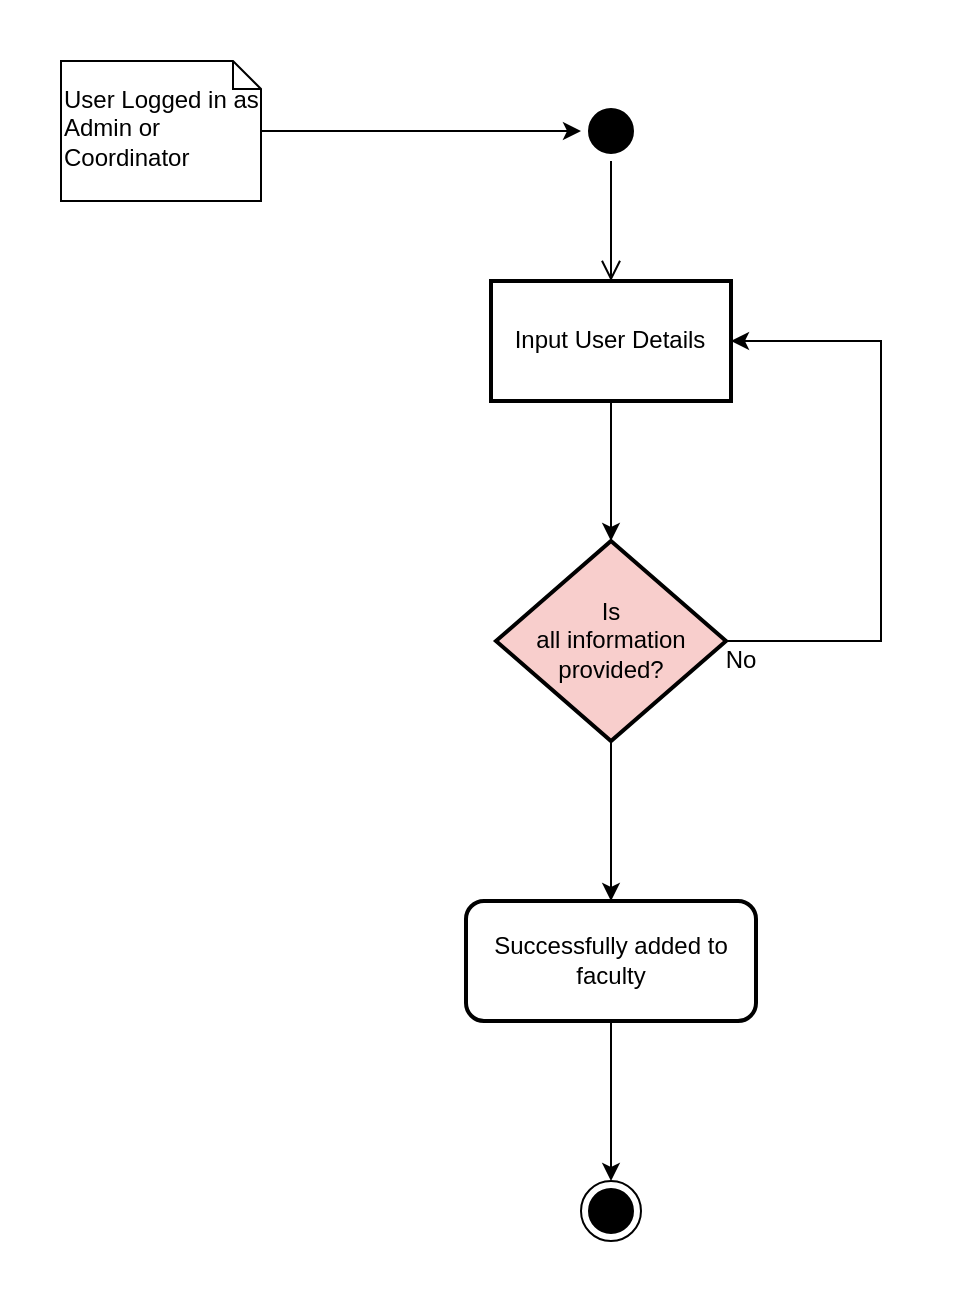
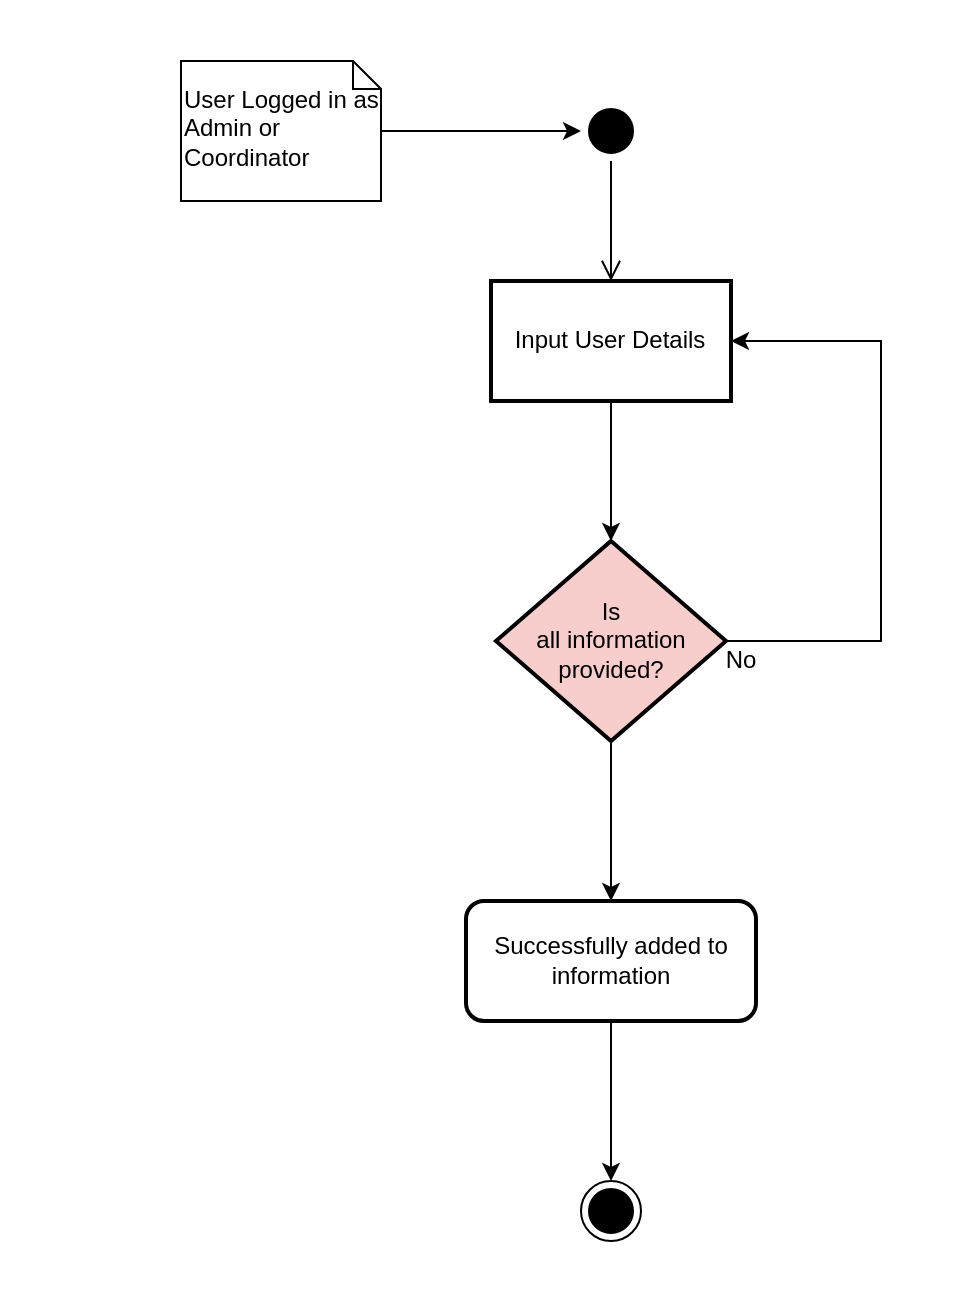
node "User Logged in as Admin or Coordinator": moved (161, 131) -> (281, 131)
node "Successfully added to faculty": label "Successfully added to faculty" -> "Successfully added to information"
